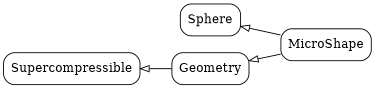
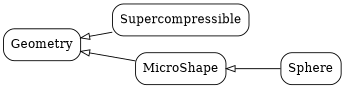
edge "MicroShape" -> "Sphere": reversed
edge "Geometry" -> "Supercompressible": reversed
